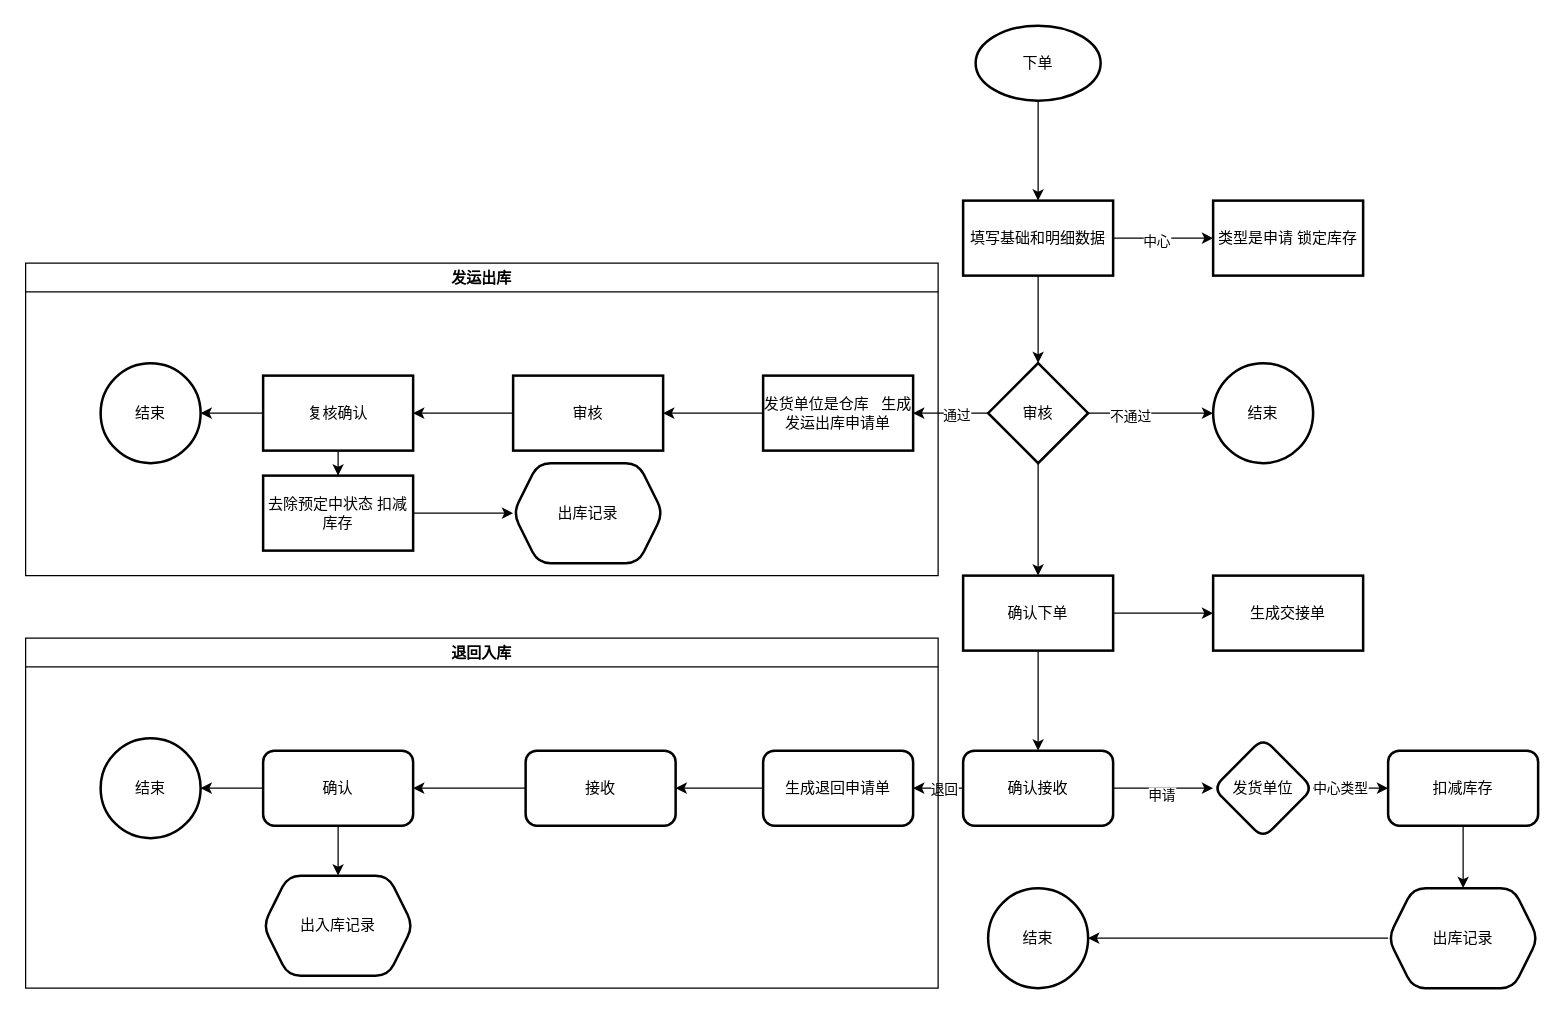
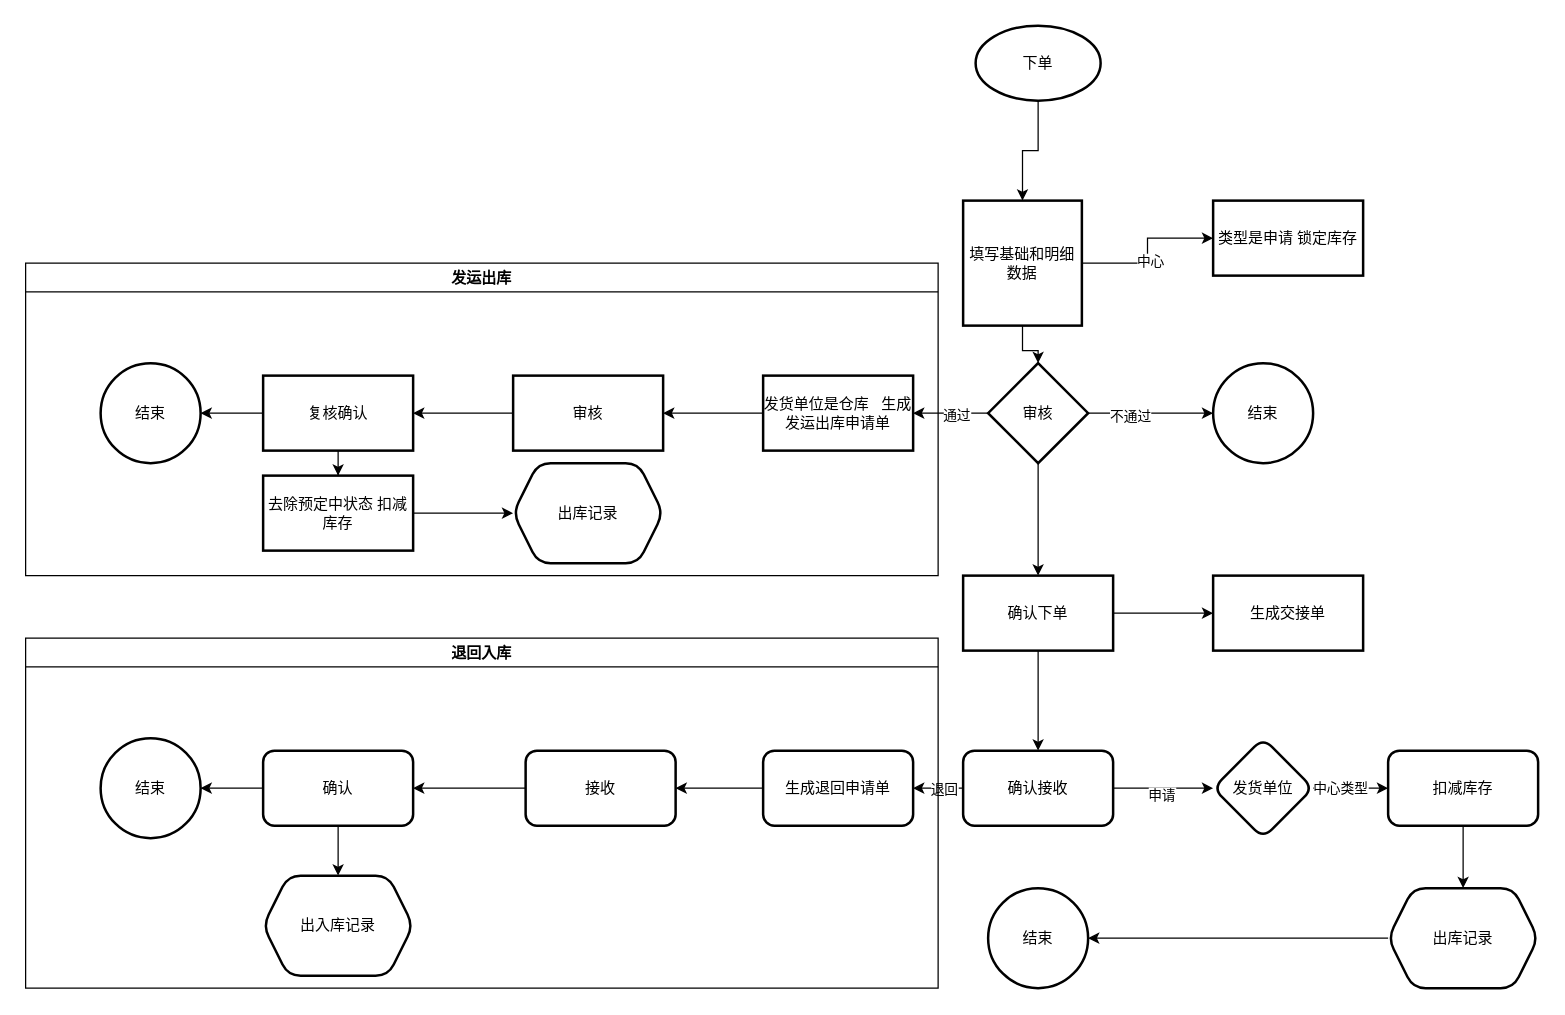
node "填写基础和明细数据": size 150x75 -> 119x125
